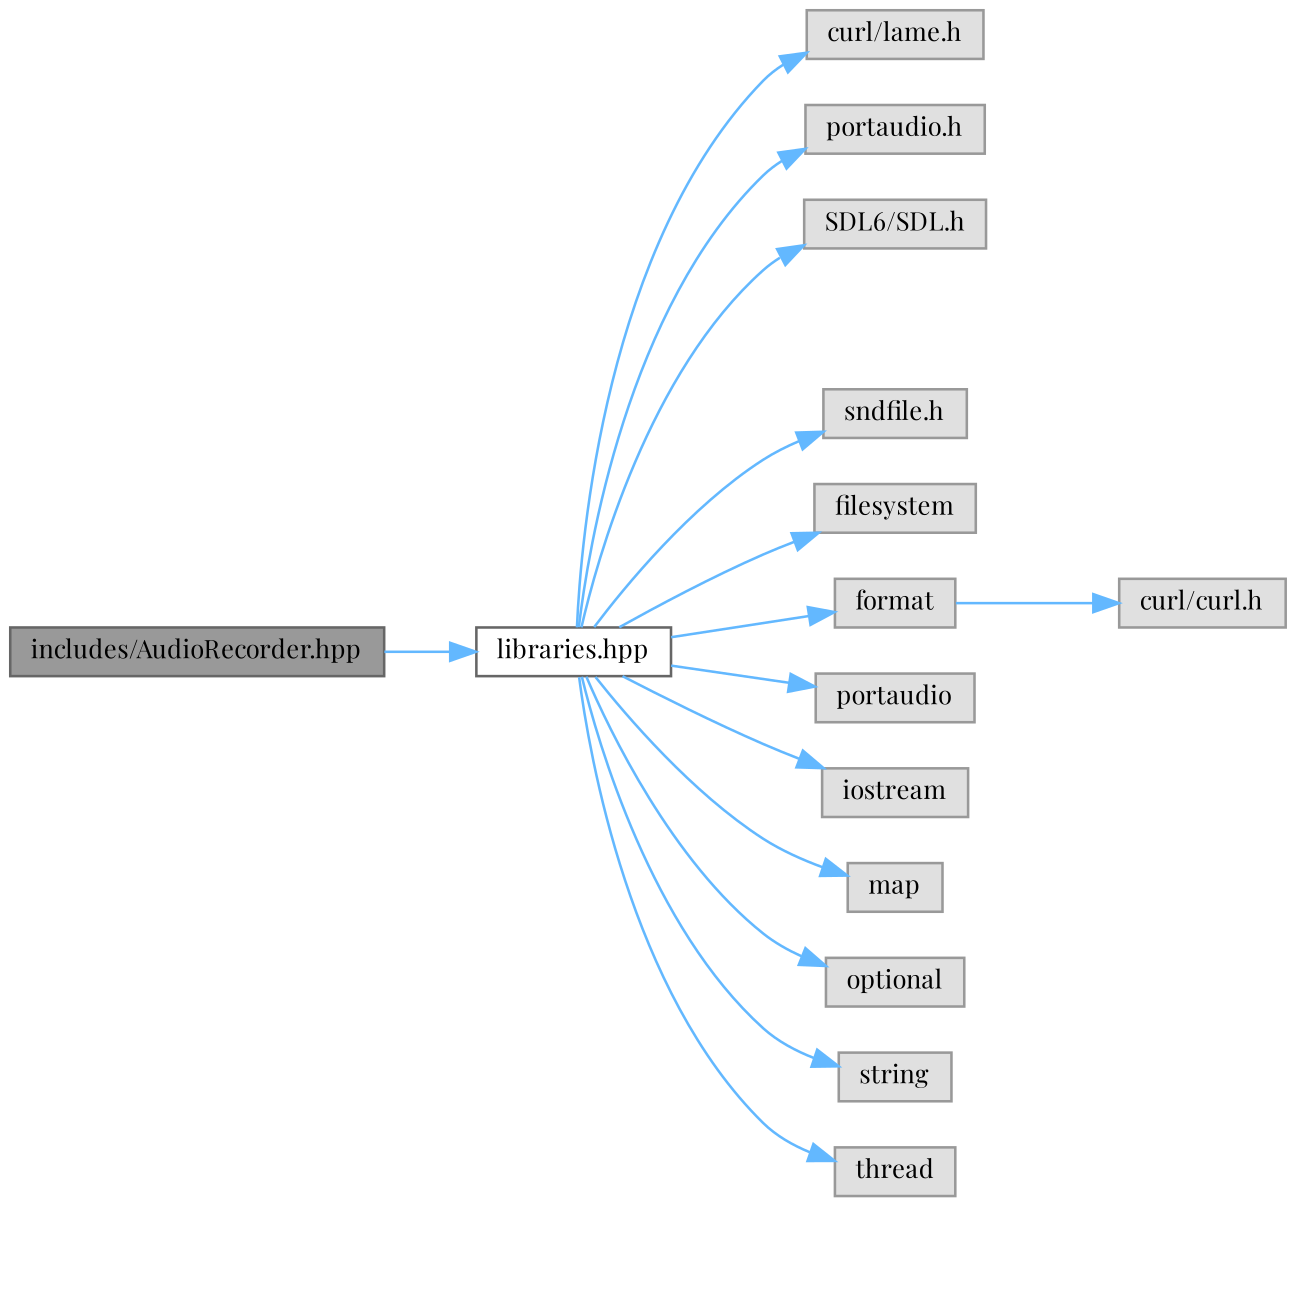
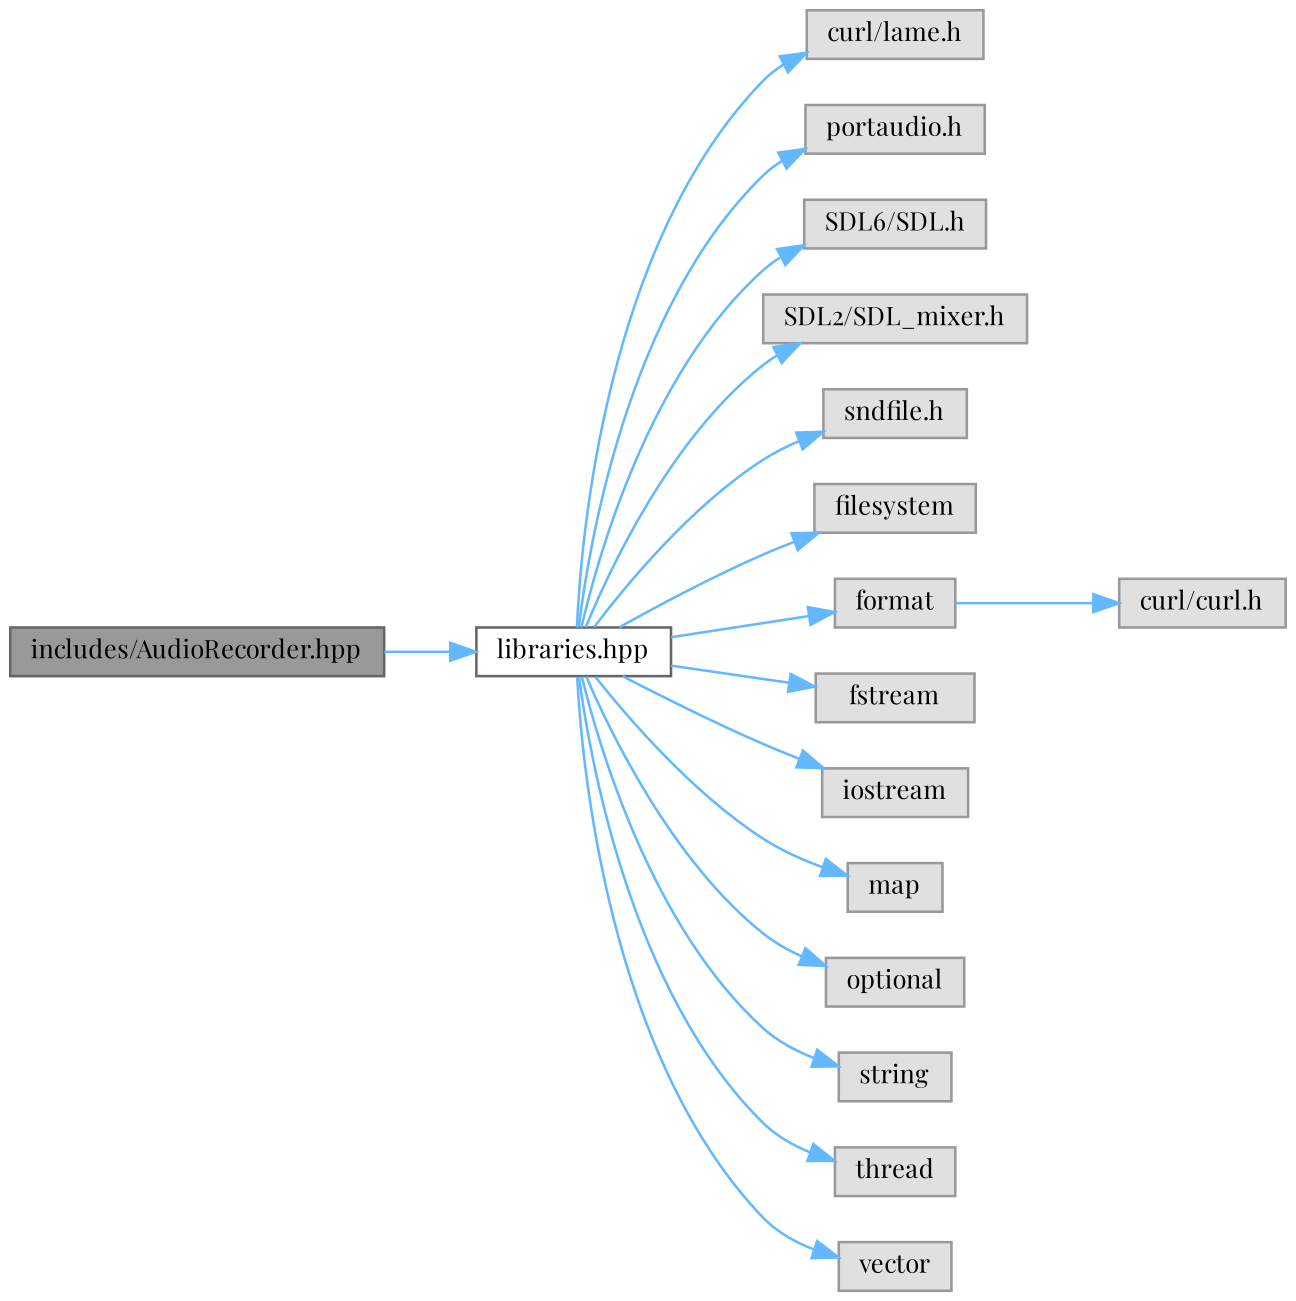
node "SDL2/SDL_mixer.h": added
node "portaudio": label "portaudio" -> "fstream"
node "vector": added
